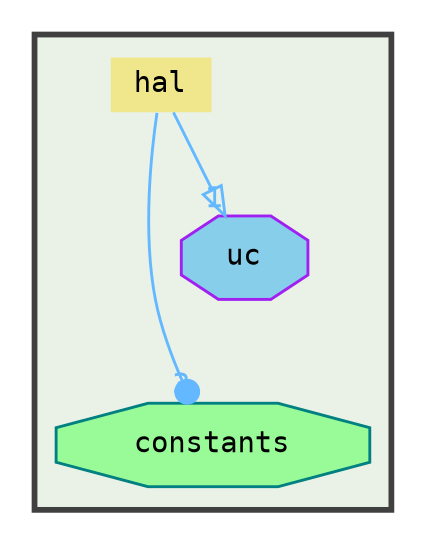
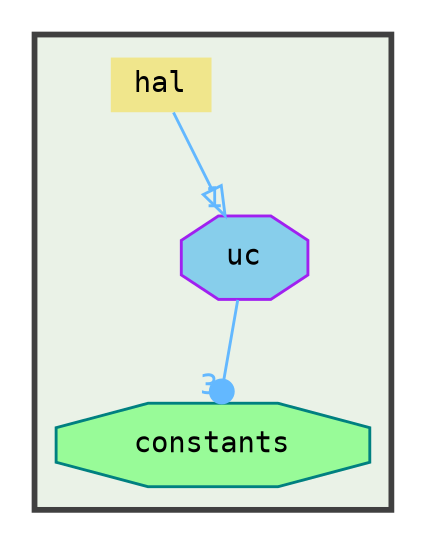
edge "hal" -> "constants": now "uc" -> "constants"
